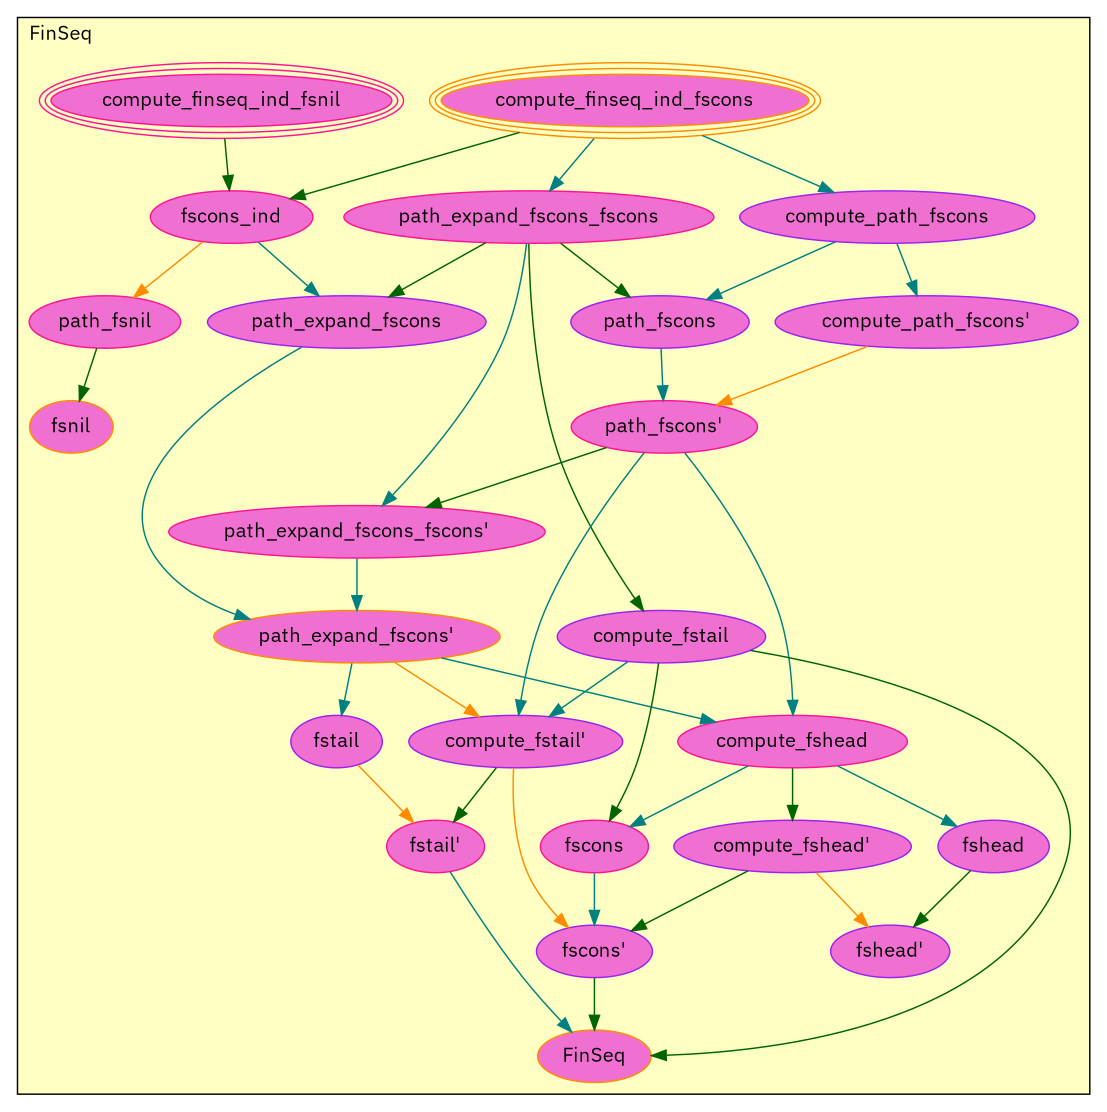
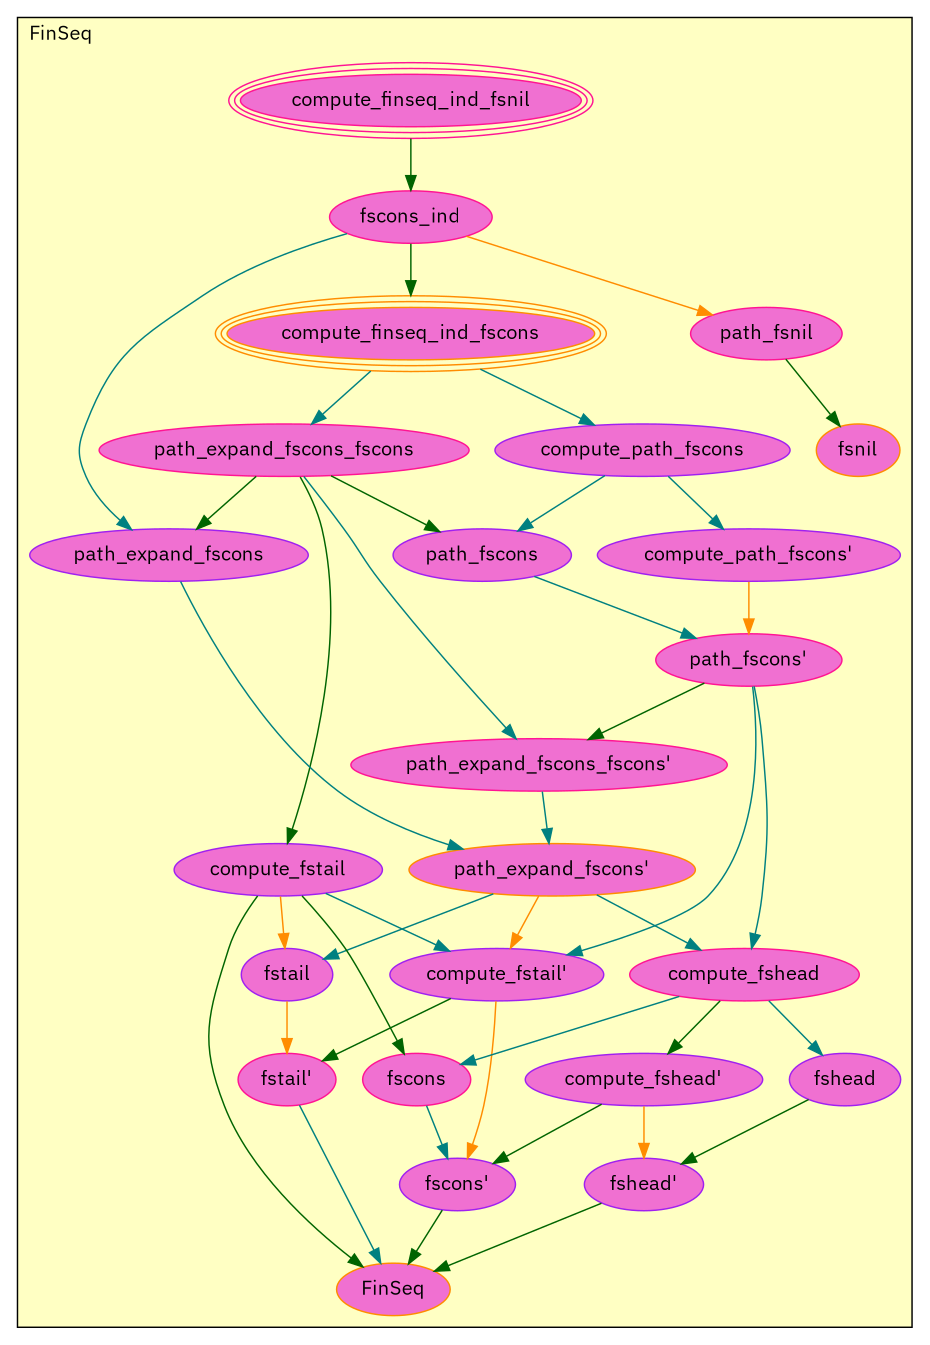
edge "compute_finseq_ind_fscons" -> "fscons_ind": reversed
edge "compute_fstail" -> "fstail": added
edge "fshead'" -> "FinSeq": added
